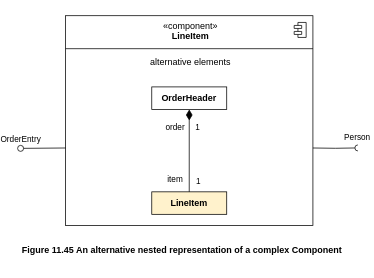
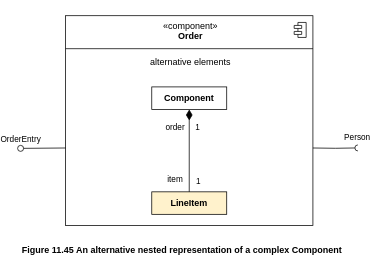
node "«component» LineItem": label "«component» LineItem" -> "«component» Order"
node "OrderHeader": label "OrderHeader" -> "Component"
